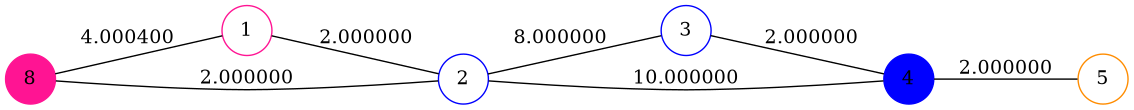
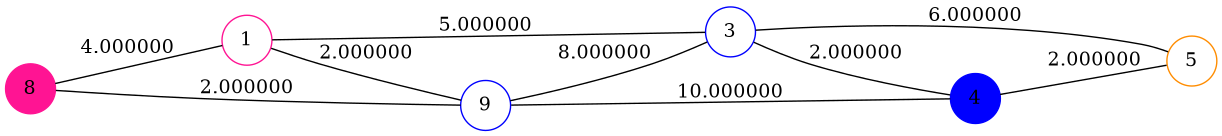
edge "3" -- "5": added, label "6.000000"
edge "3" -- "1": added, label "5.000000"
edge "1" -- "8": label "4.000400" -> "4.000000"
node "2": label "2" -> "9"
